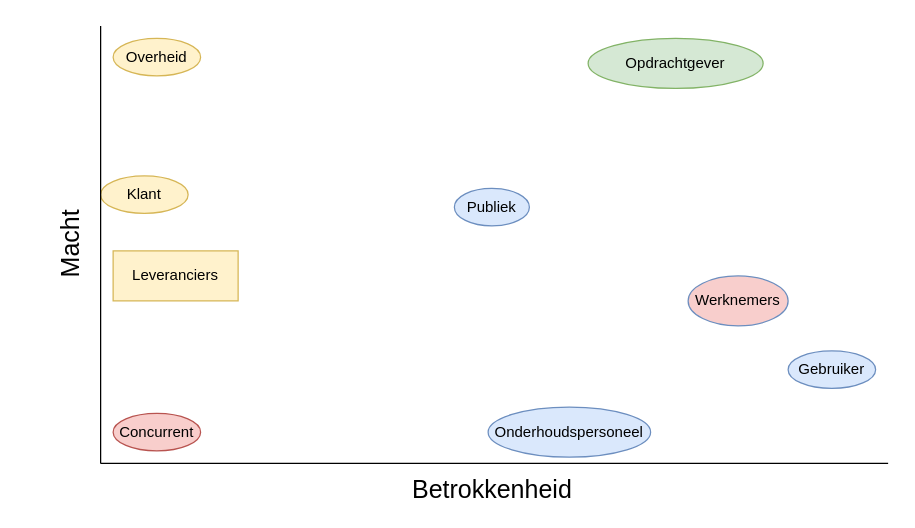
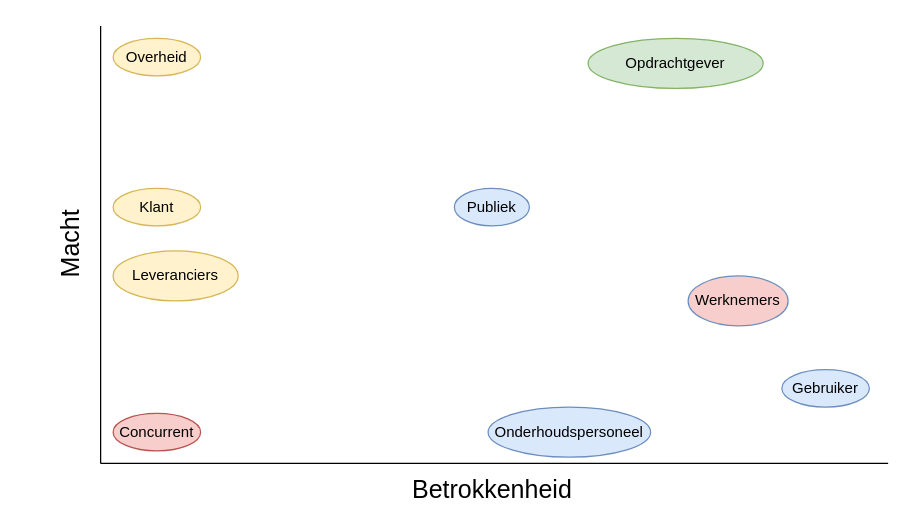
node "Klant": moved (144, 194) -> (157, 207)
node "Leveranciers": shape rectangle -> ellipse
node "Gebruiker": moved (832, 369) -> (826, 388)
